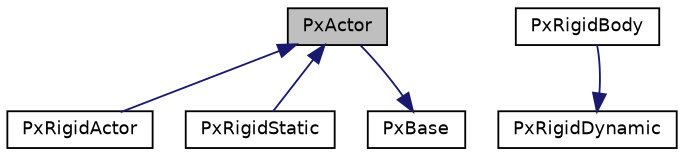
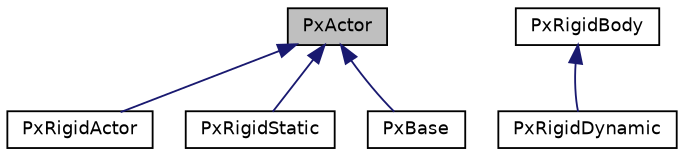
edge "PxRigidBody" -> "PxRigidDynamic": reversed
edge "PxActor" -> "PxBase": reversed
